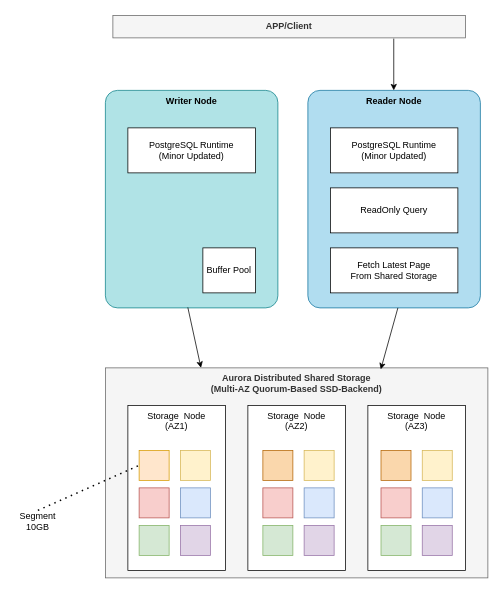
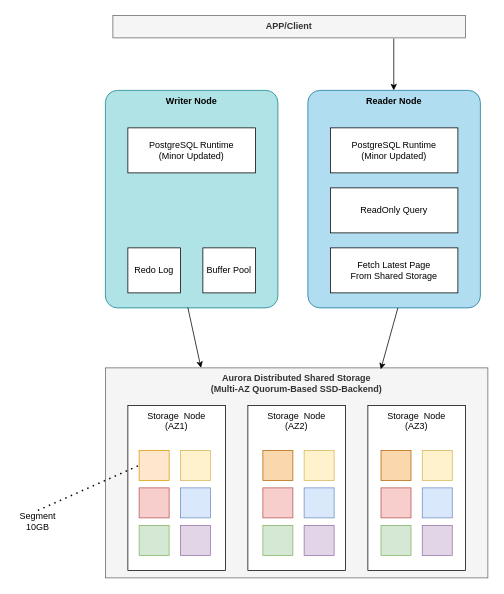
node "Redo Log": added
